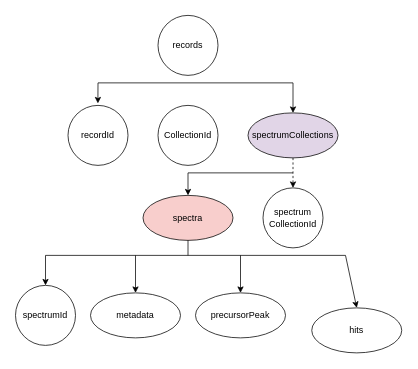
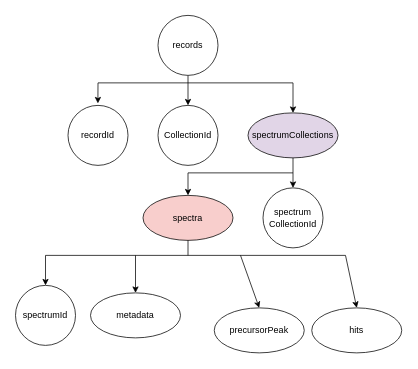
edge "records" -> "CollectionId": added
edge "spectrumCollections" -> "spectrum CollectionId": style dashed -> solid
node "precursorPeak": moved (240, 315) -> (259, 330)
